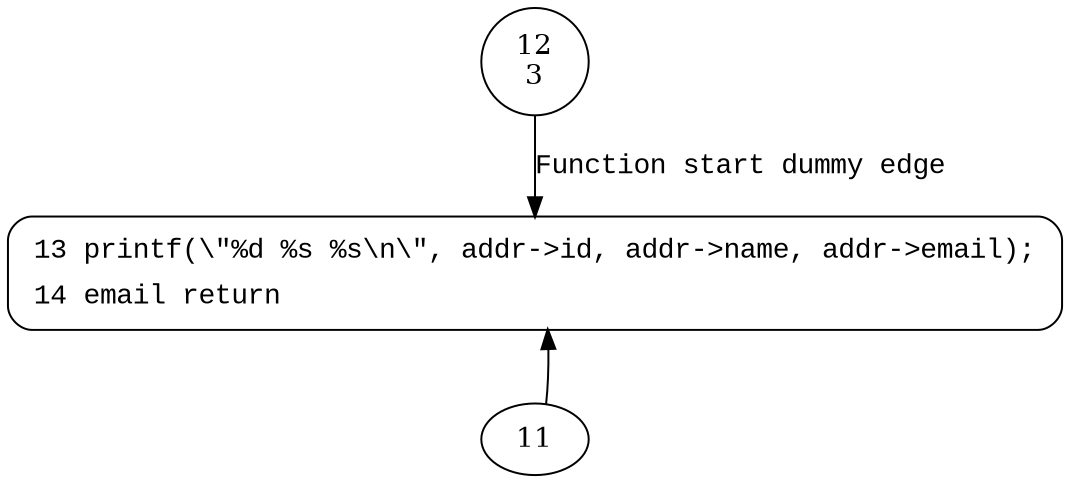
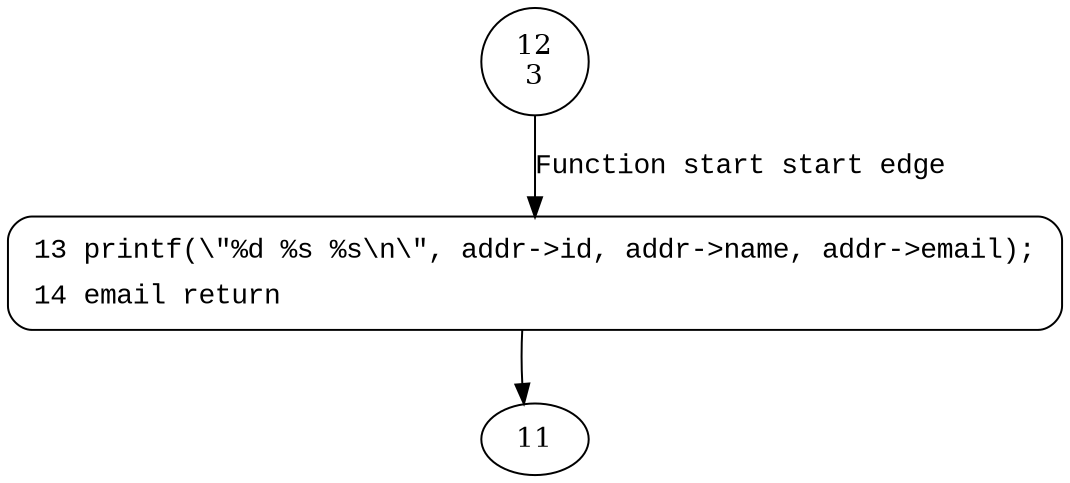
edge "12 3" -> "13": label "Function start dummy edge" -> "Function start start edge"
edge "11" -> "13": reversed
